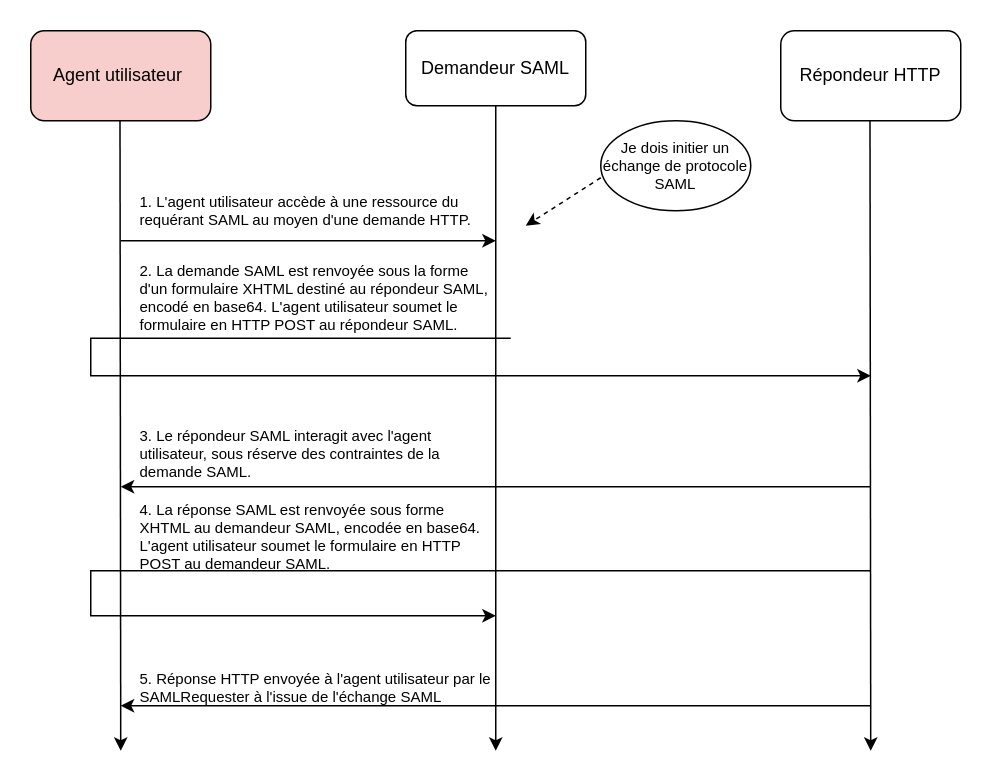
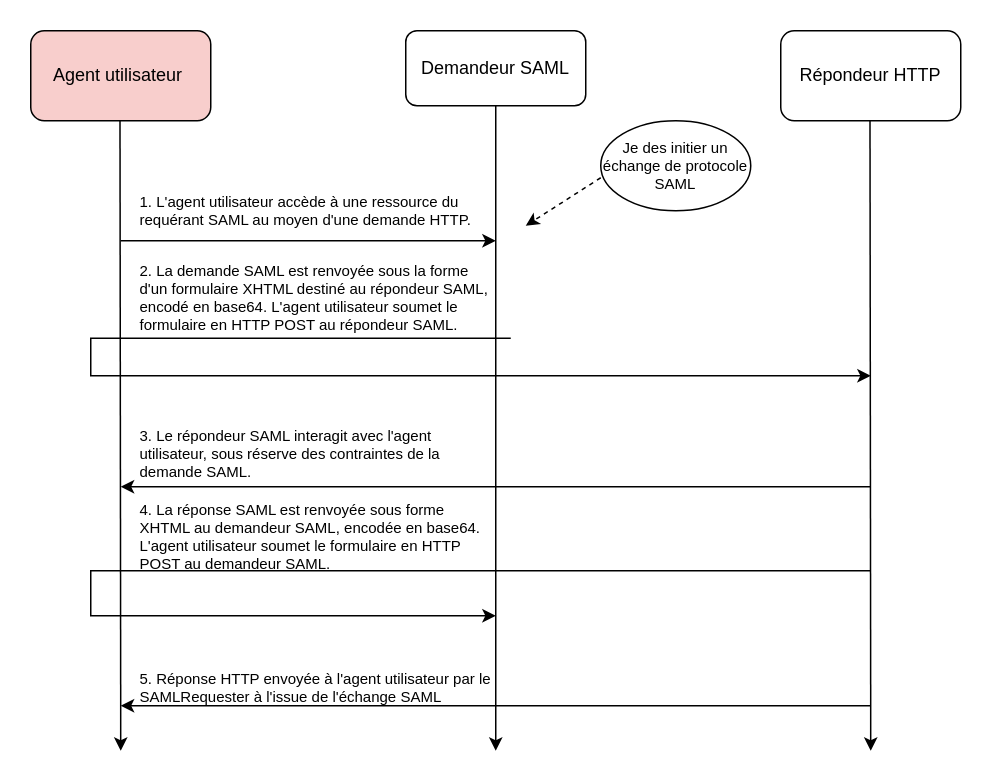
node "Je dois initier un échange de protocole SAML": label "Je dois initier un échange de protocole SAML" -> "Je des initier un échange de protocole SAML"
